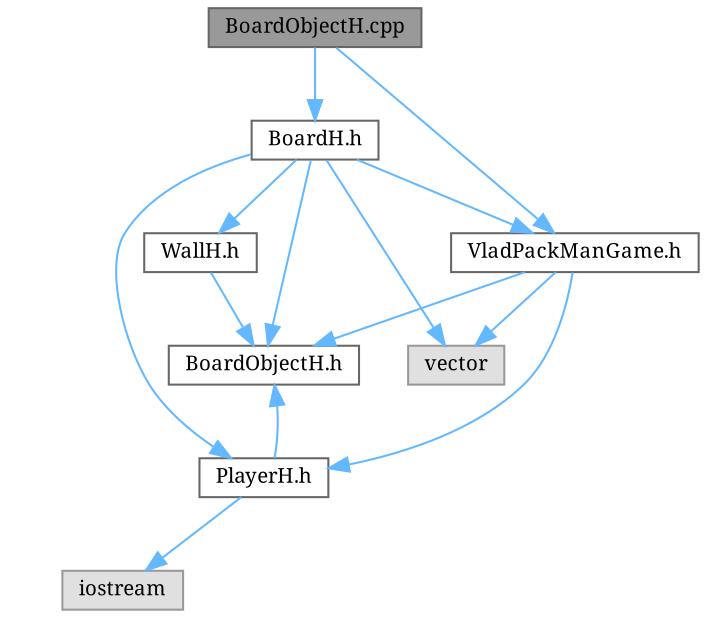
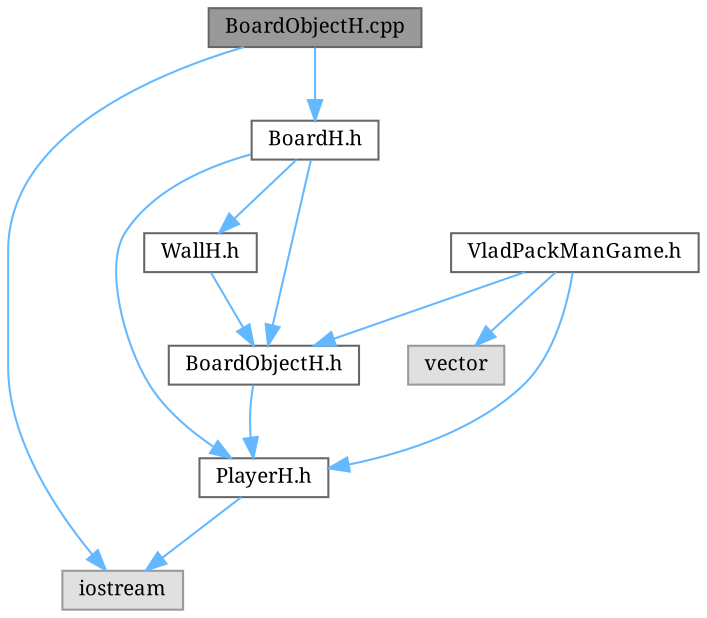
edge "BoardObjectH.cpp" -> "VladPackManGame.h": now "BoardObjectH.cpp" -> "iostream"
edge "BoardH.h" -> "VladPackManGame.h": removed
edge "BoardH.h" -> "vector": removed
edge "PlayerH.h" -> "BoardObjectH.h": reversed
